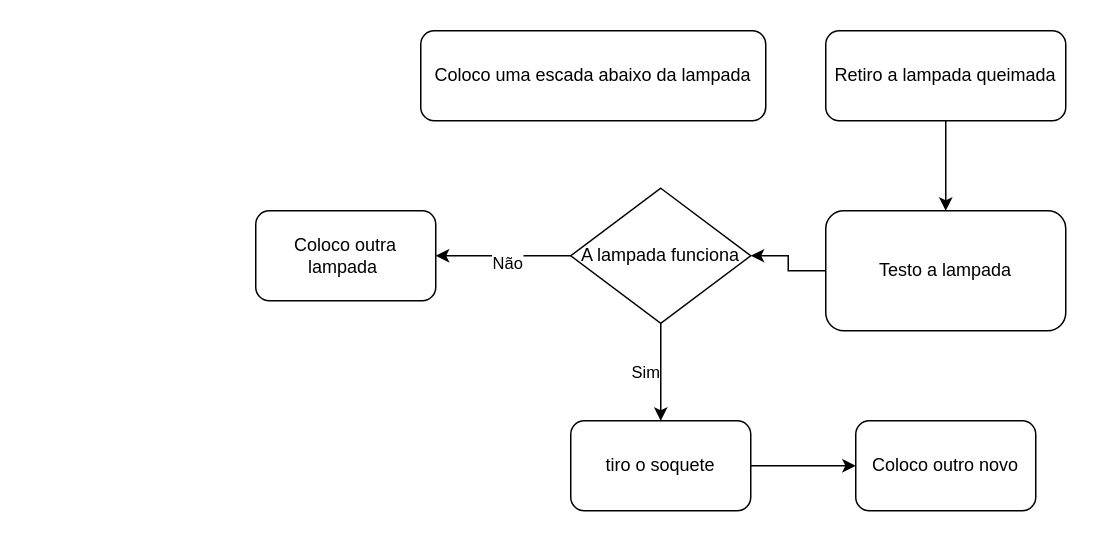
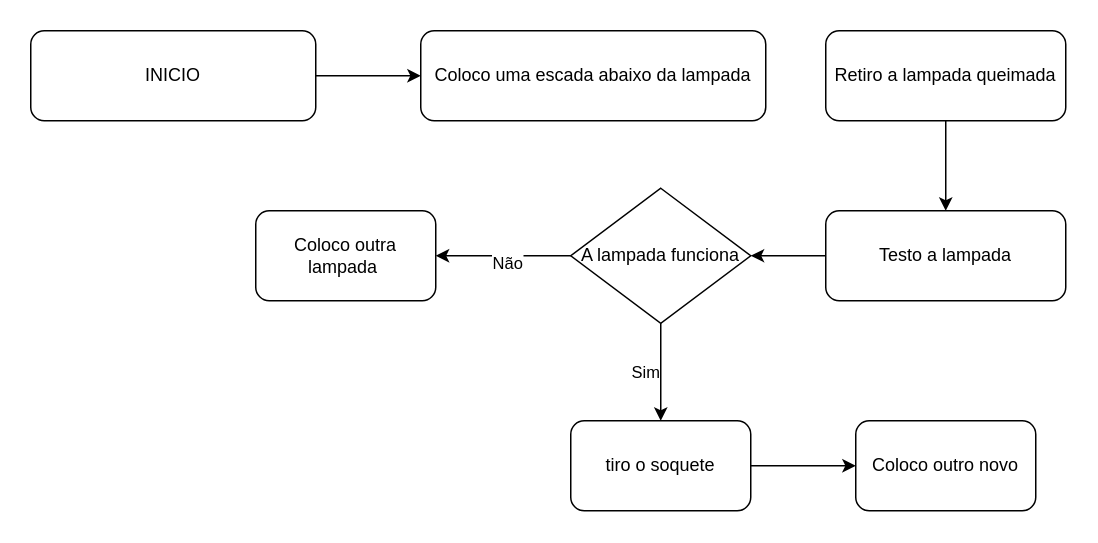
node "INICIO": added
edge "INICIO" -> "Coloco uma escada abaixo da lampada": added
node "Testo a lampada": size 240x120 -> 240x90
